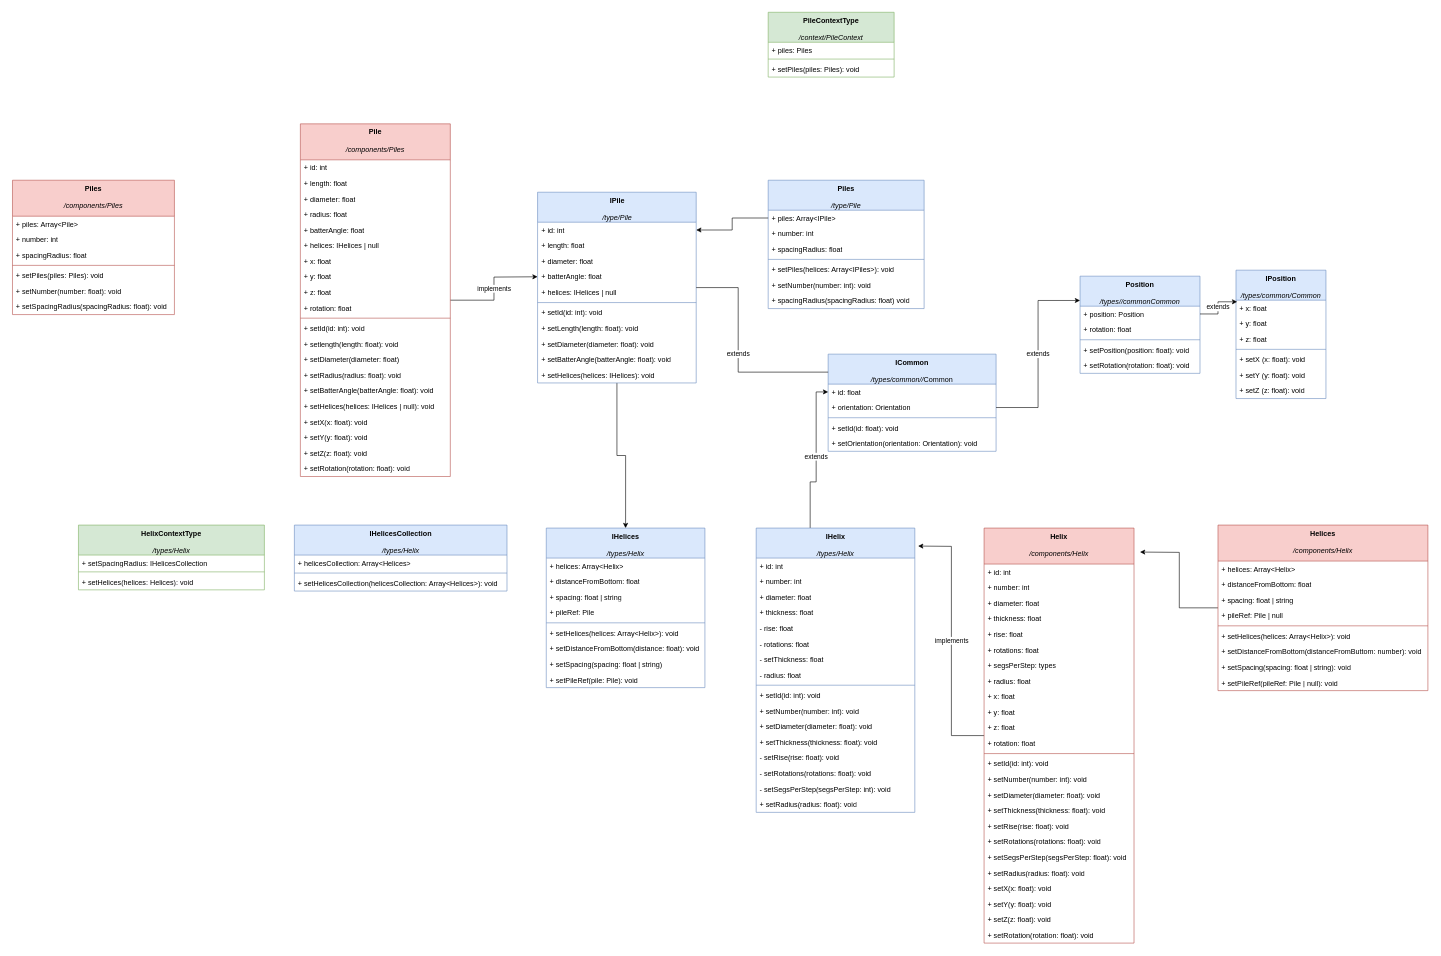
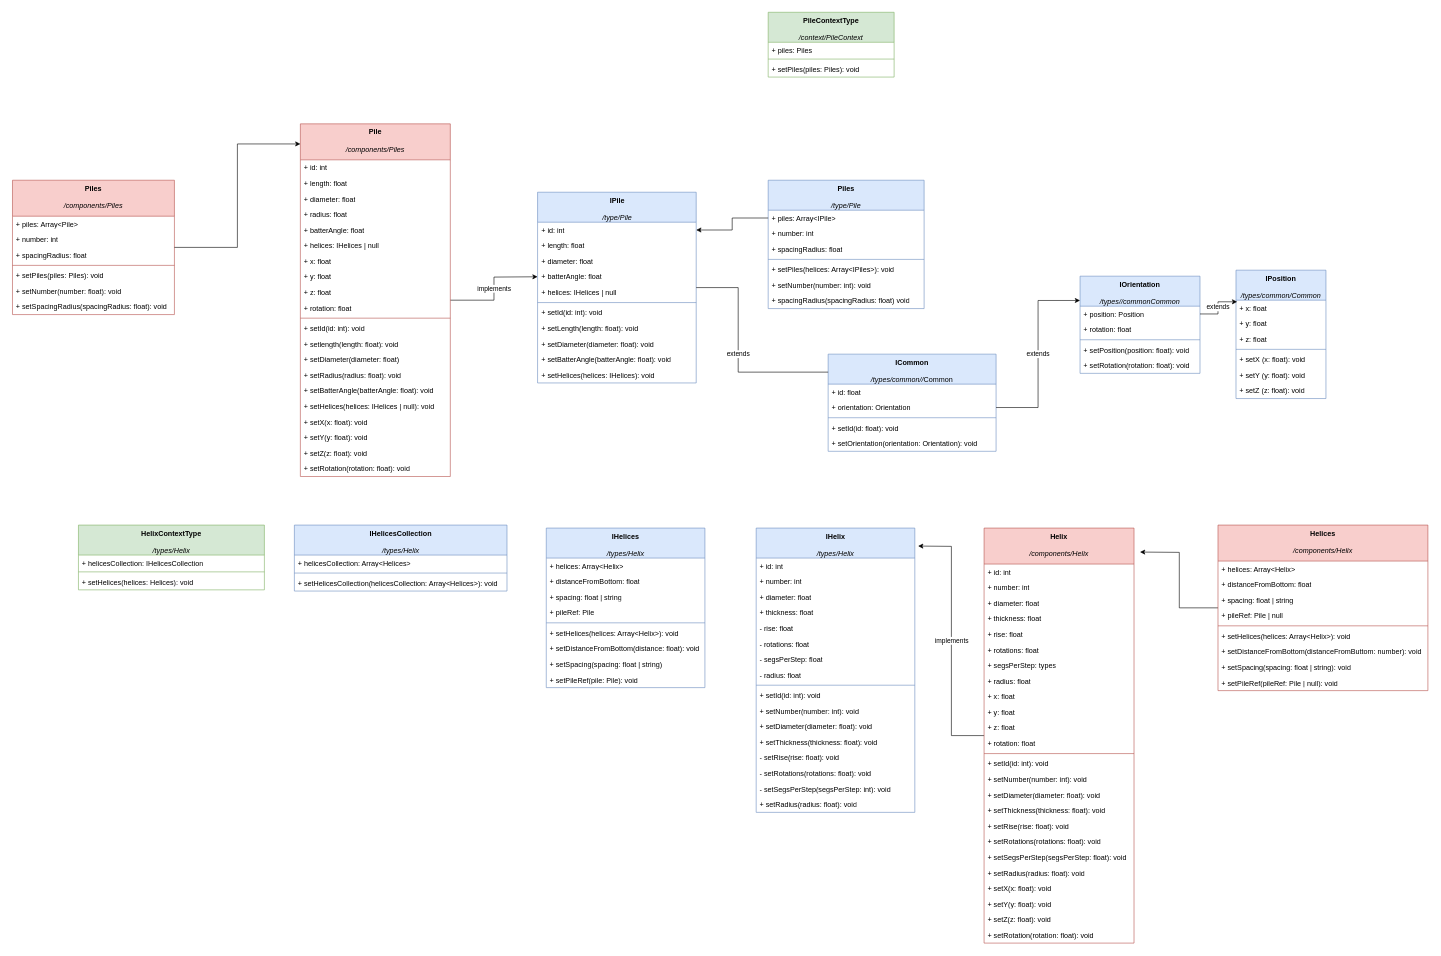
edge "Piles /components/Piles" -> "Pile /components/Piles": added
node "Position /types//commonCommon": label "Position /types//commonCommon" -> "IOrientation /types//commonCommon"
edge "IHelix/types/Helix" -> "+ id: float": removed, label "extends"
edge "IPile/type/Pile" -> "IHelices/types/Helix": removed
node "+ setSpacingRadius: IHelicesCollection": label "+ setSpacingRadius: IHelicesCollection" -> "+ helicesCollection: IHelicesCollection"
node "- setThickness: float": label "- setThickness: float" -> "- segsPerStep: float"
